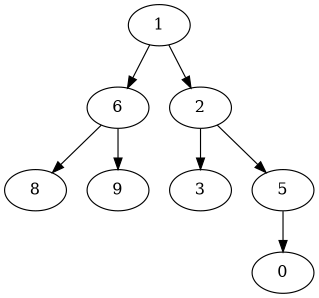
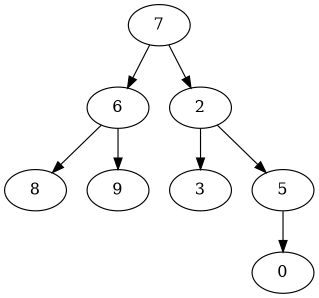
node "1": label "1" -> "7"
